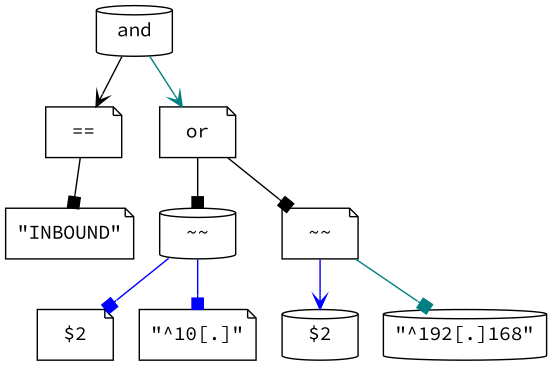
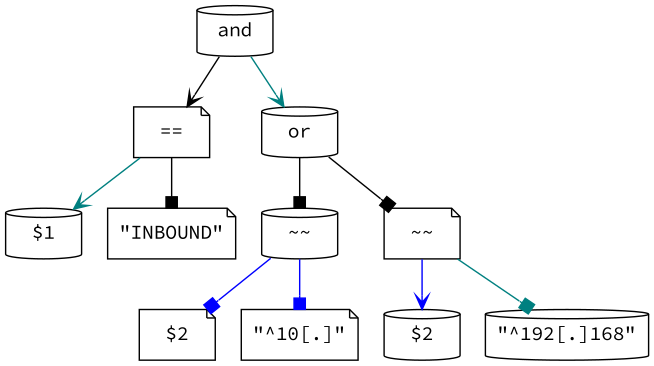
node "or": shape note -> cylinder
node "$1": added
